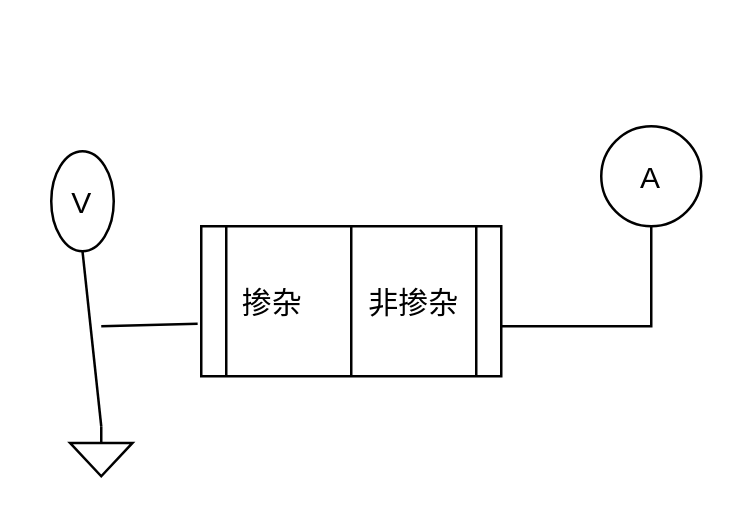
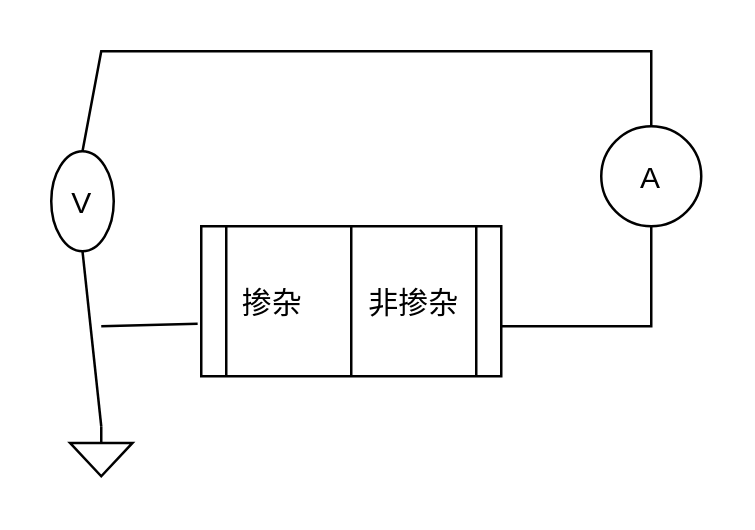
edge "A" -- "V": added
